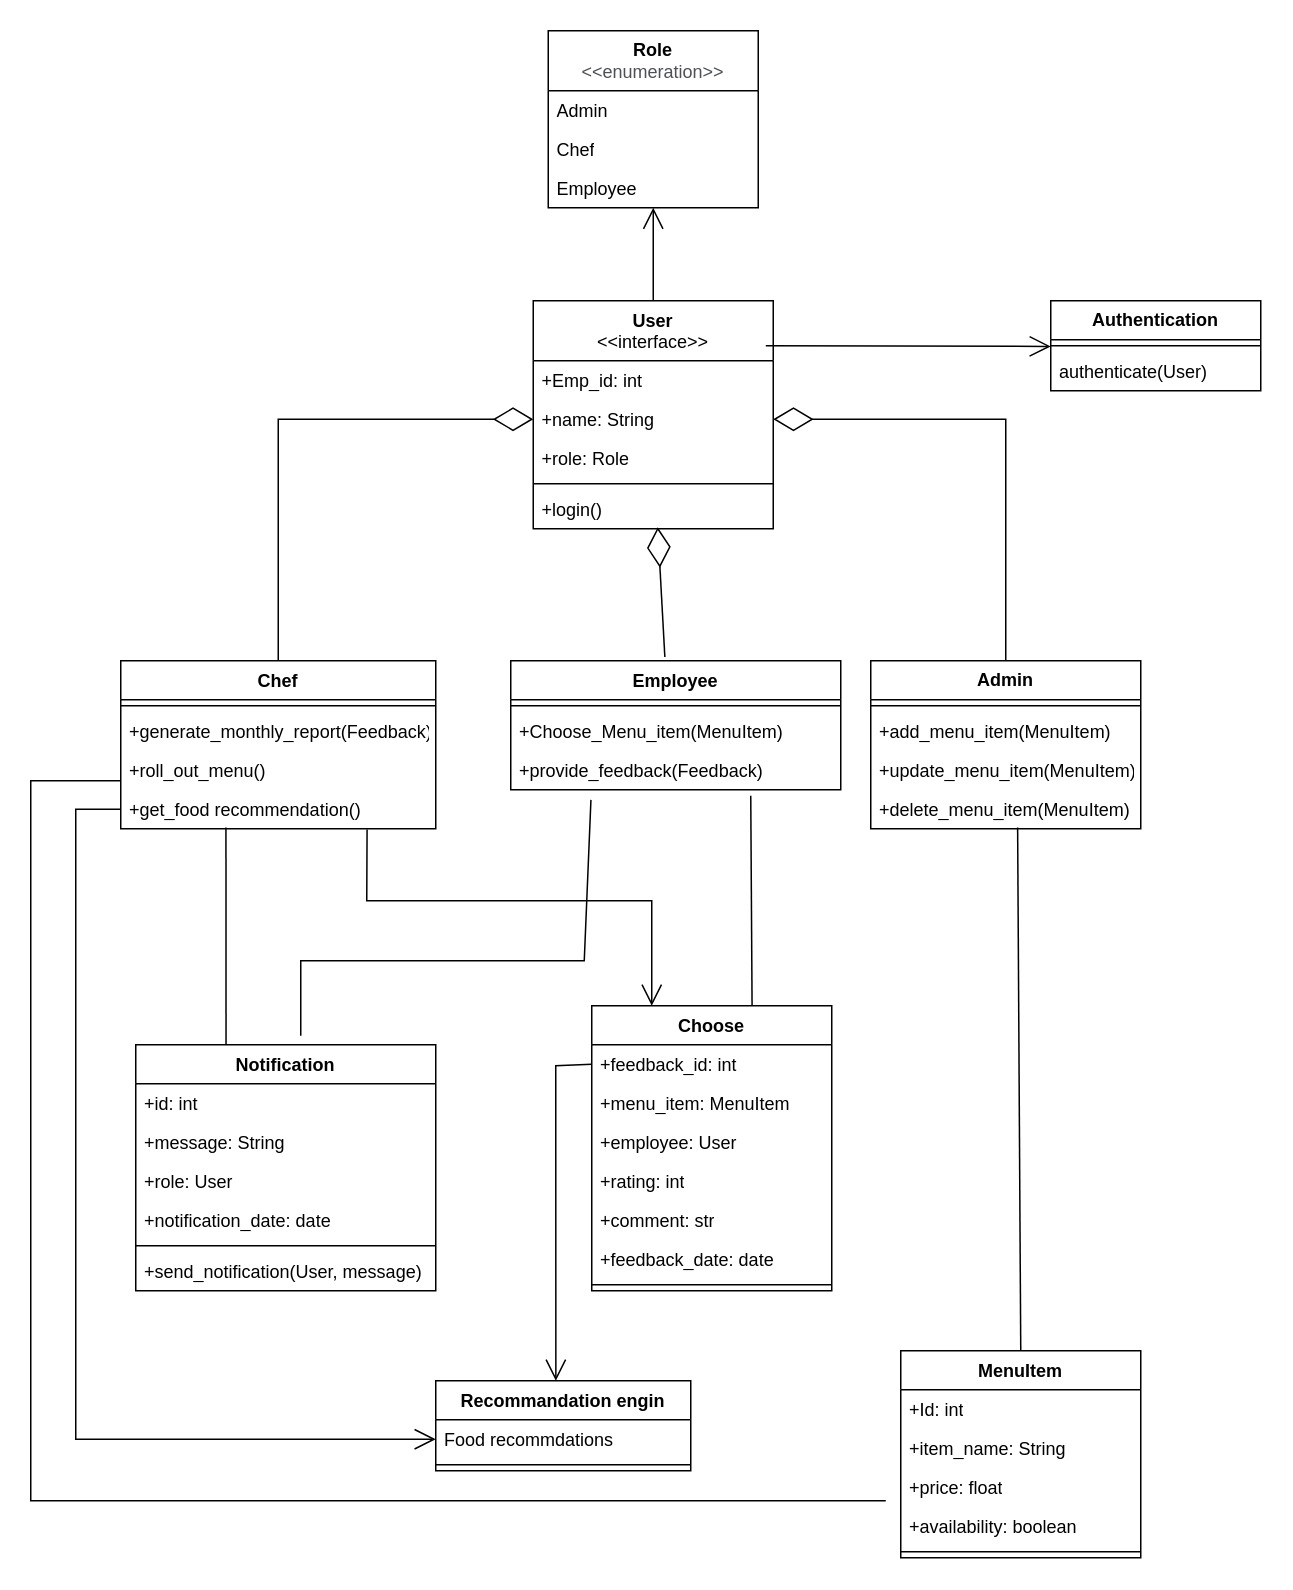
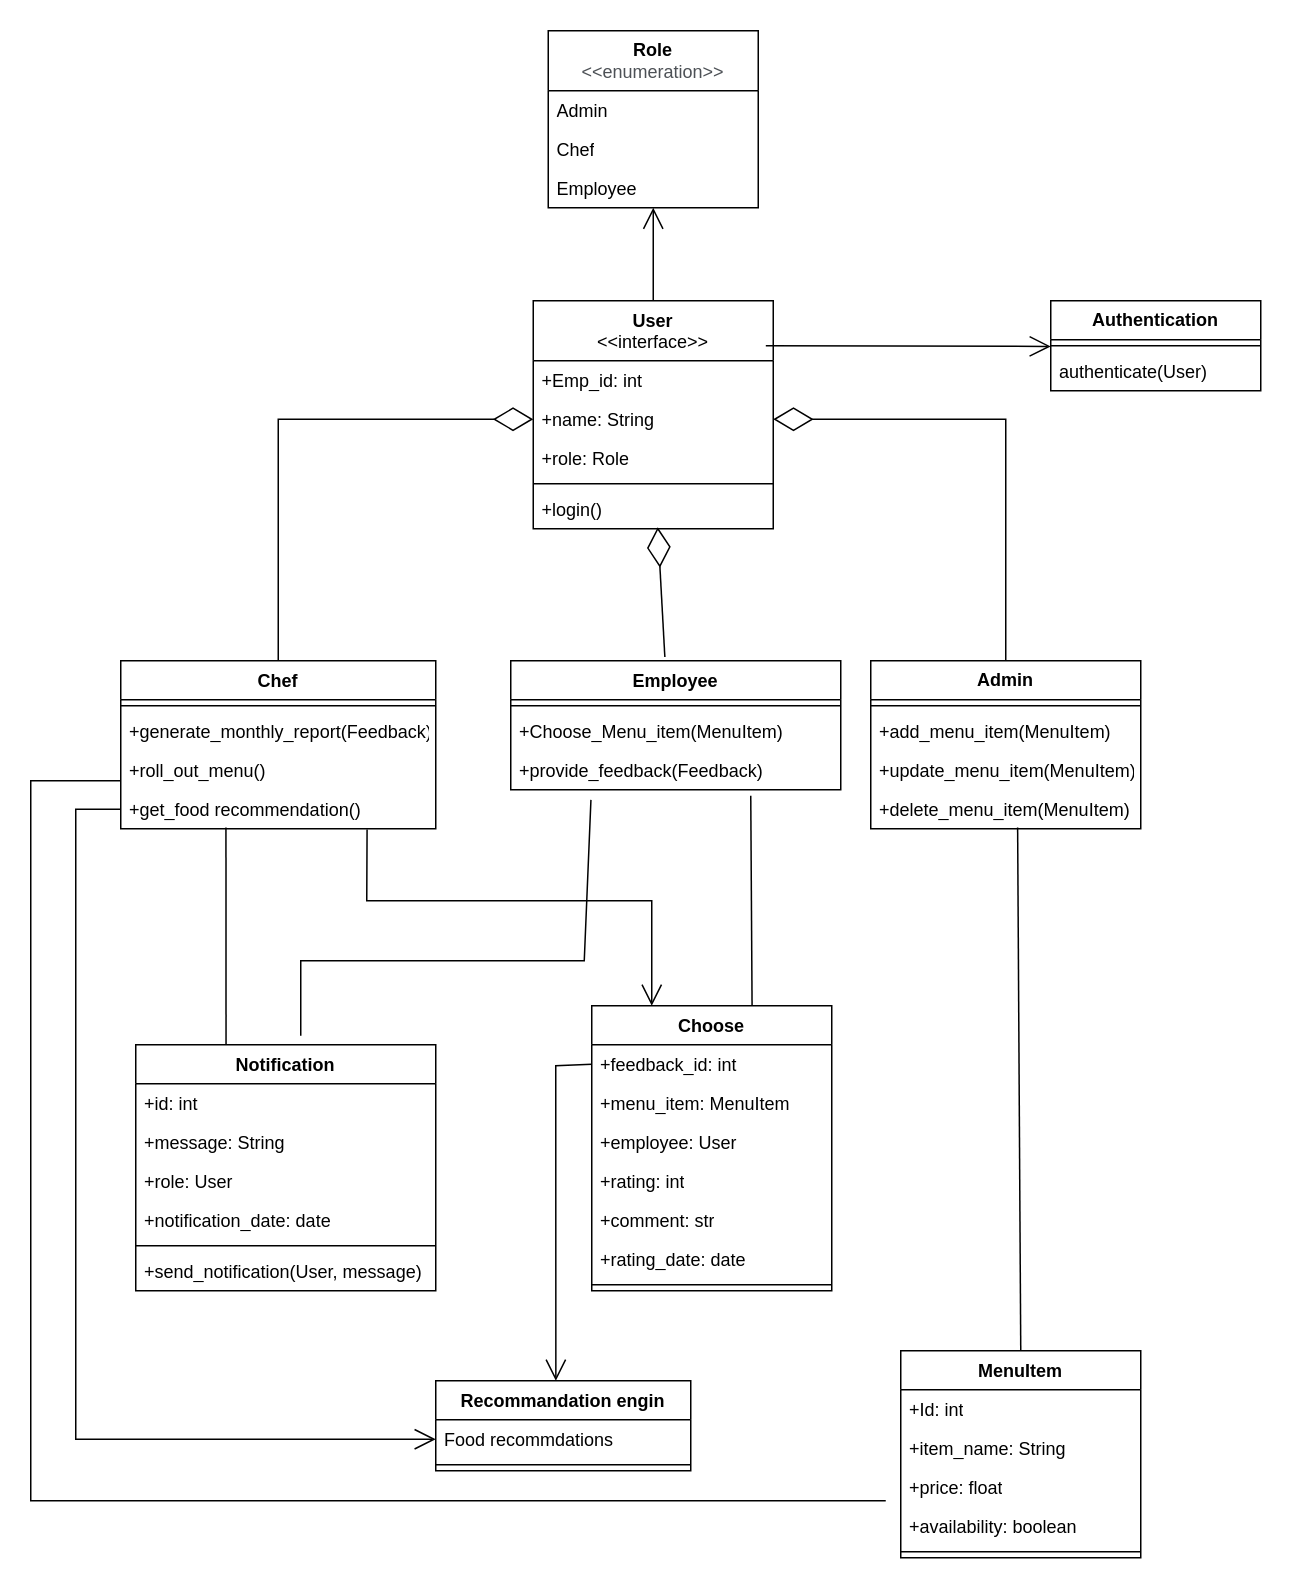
node "+feedback_date: date": label "+feedback_date: date" -> "+rating_date: date"
